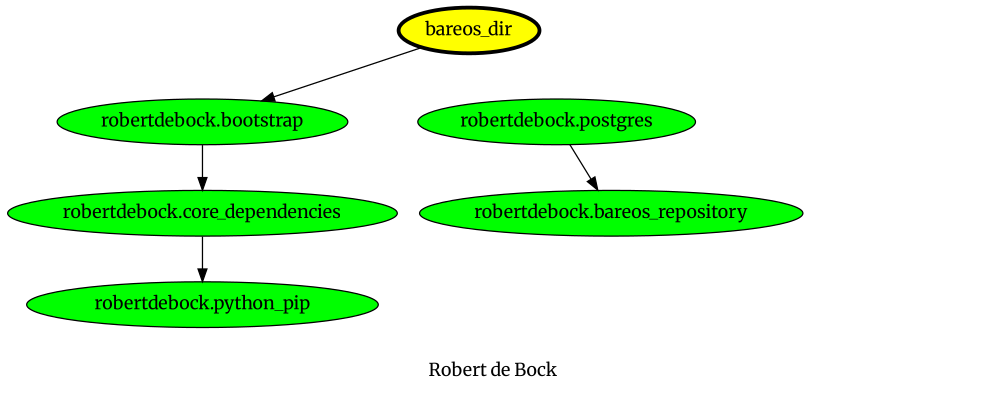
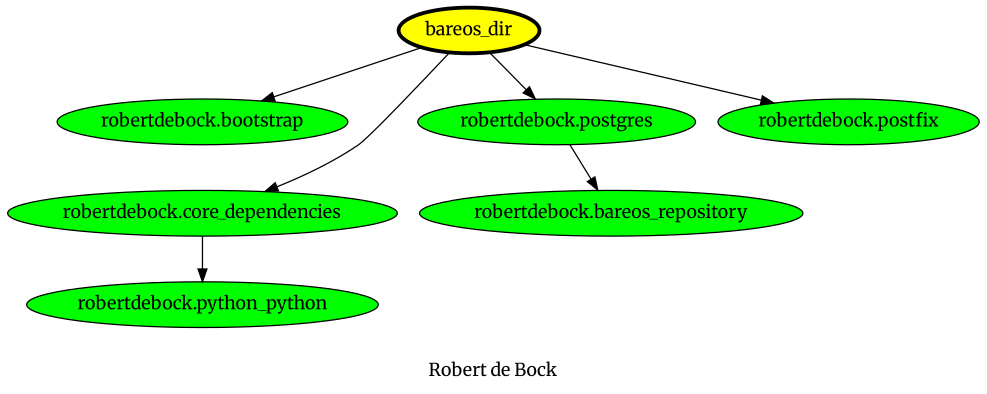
edge "bareos_dir" -> "robertdebock.postgres": added
node "robertdebock.postfix": added
edge "robertdebock.bootstrap" -> "robertdebock.core_dependencies": now "bareos_dir" -> "robertdebock.core_dependencies"
node "robertdebock.python_pip": label "robertdebock.python_pip" -> "robertdebock.python_python"
